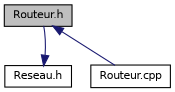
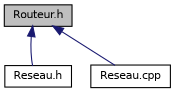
edge "Routeur.h" -> "Reseau.h": reversed
node "Routeur.cpp": label "Routeur.cpp" -> "Reseau.cpp"
